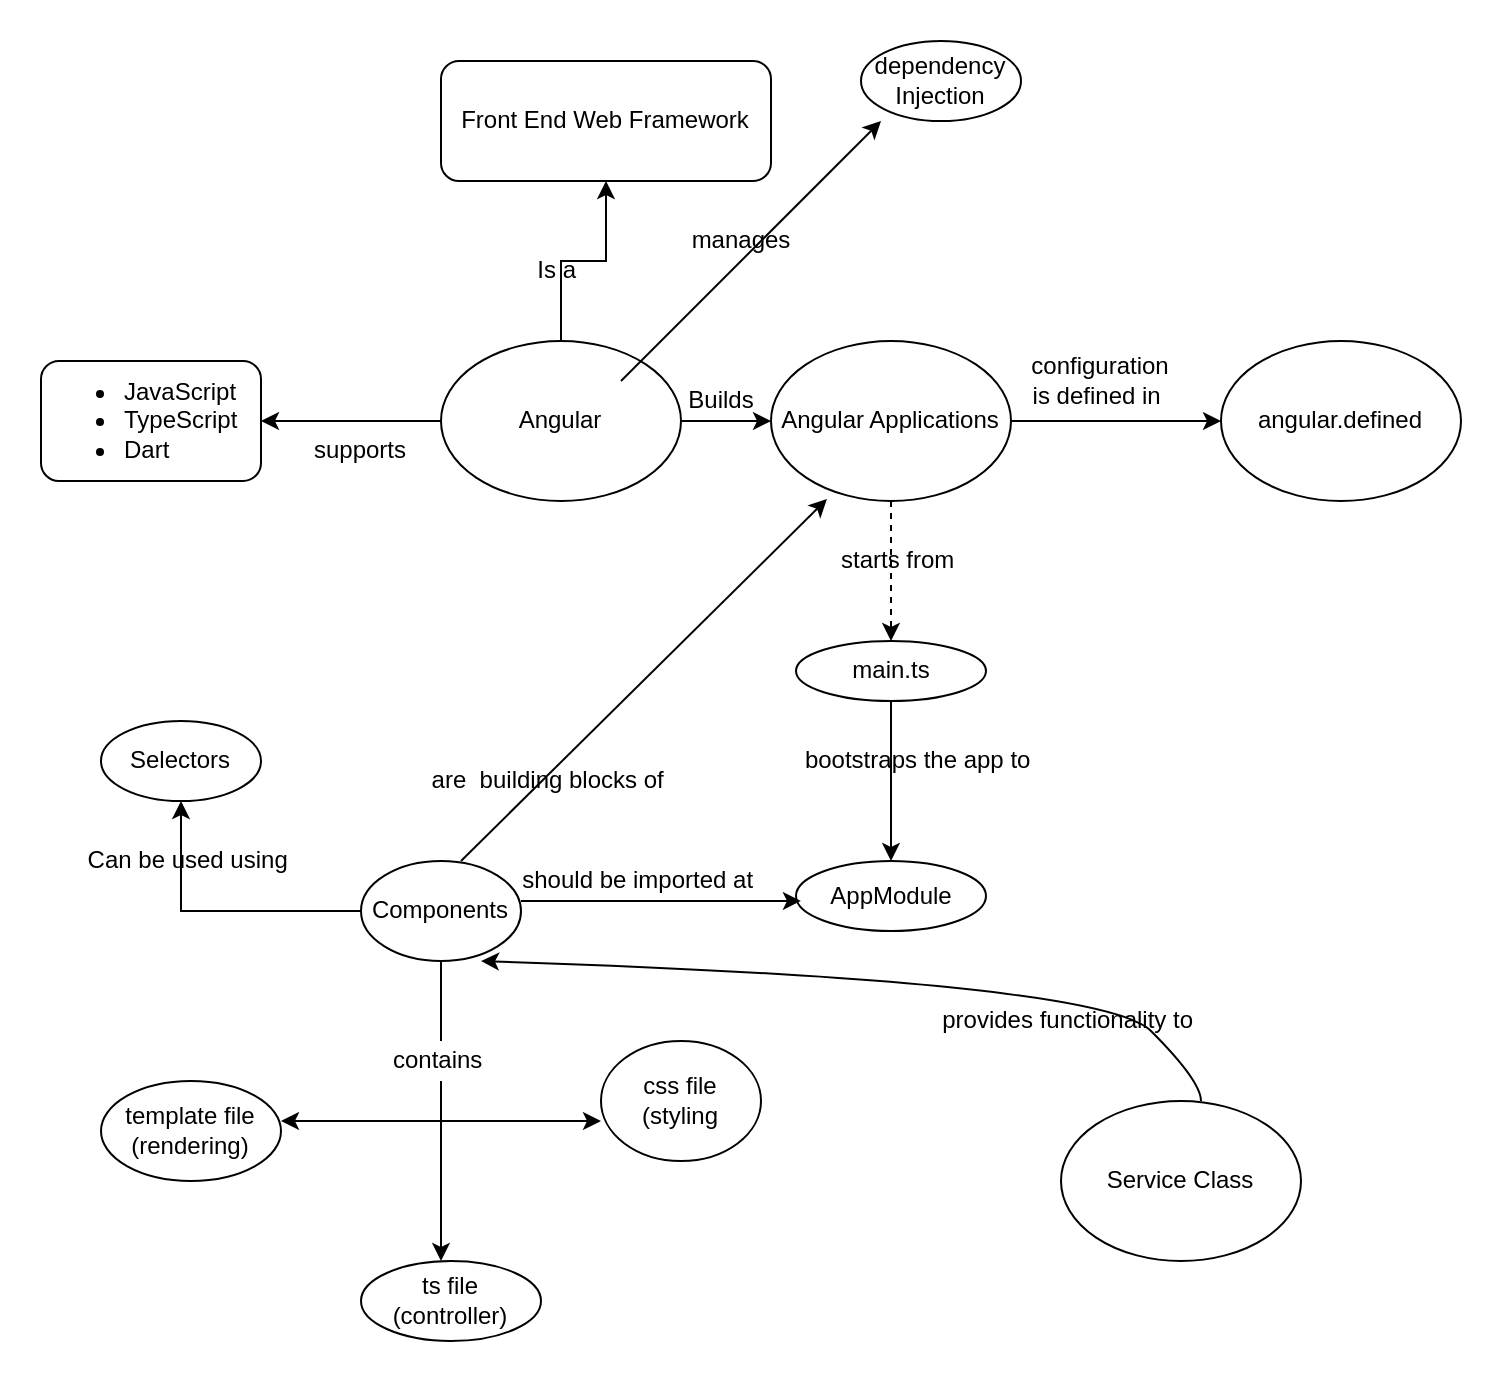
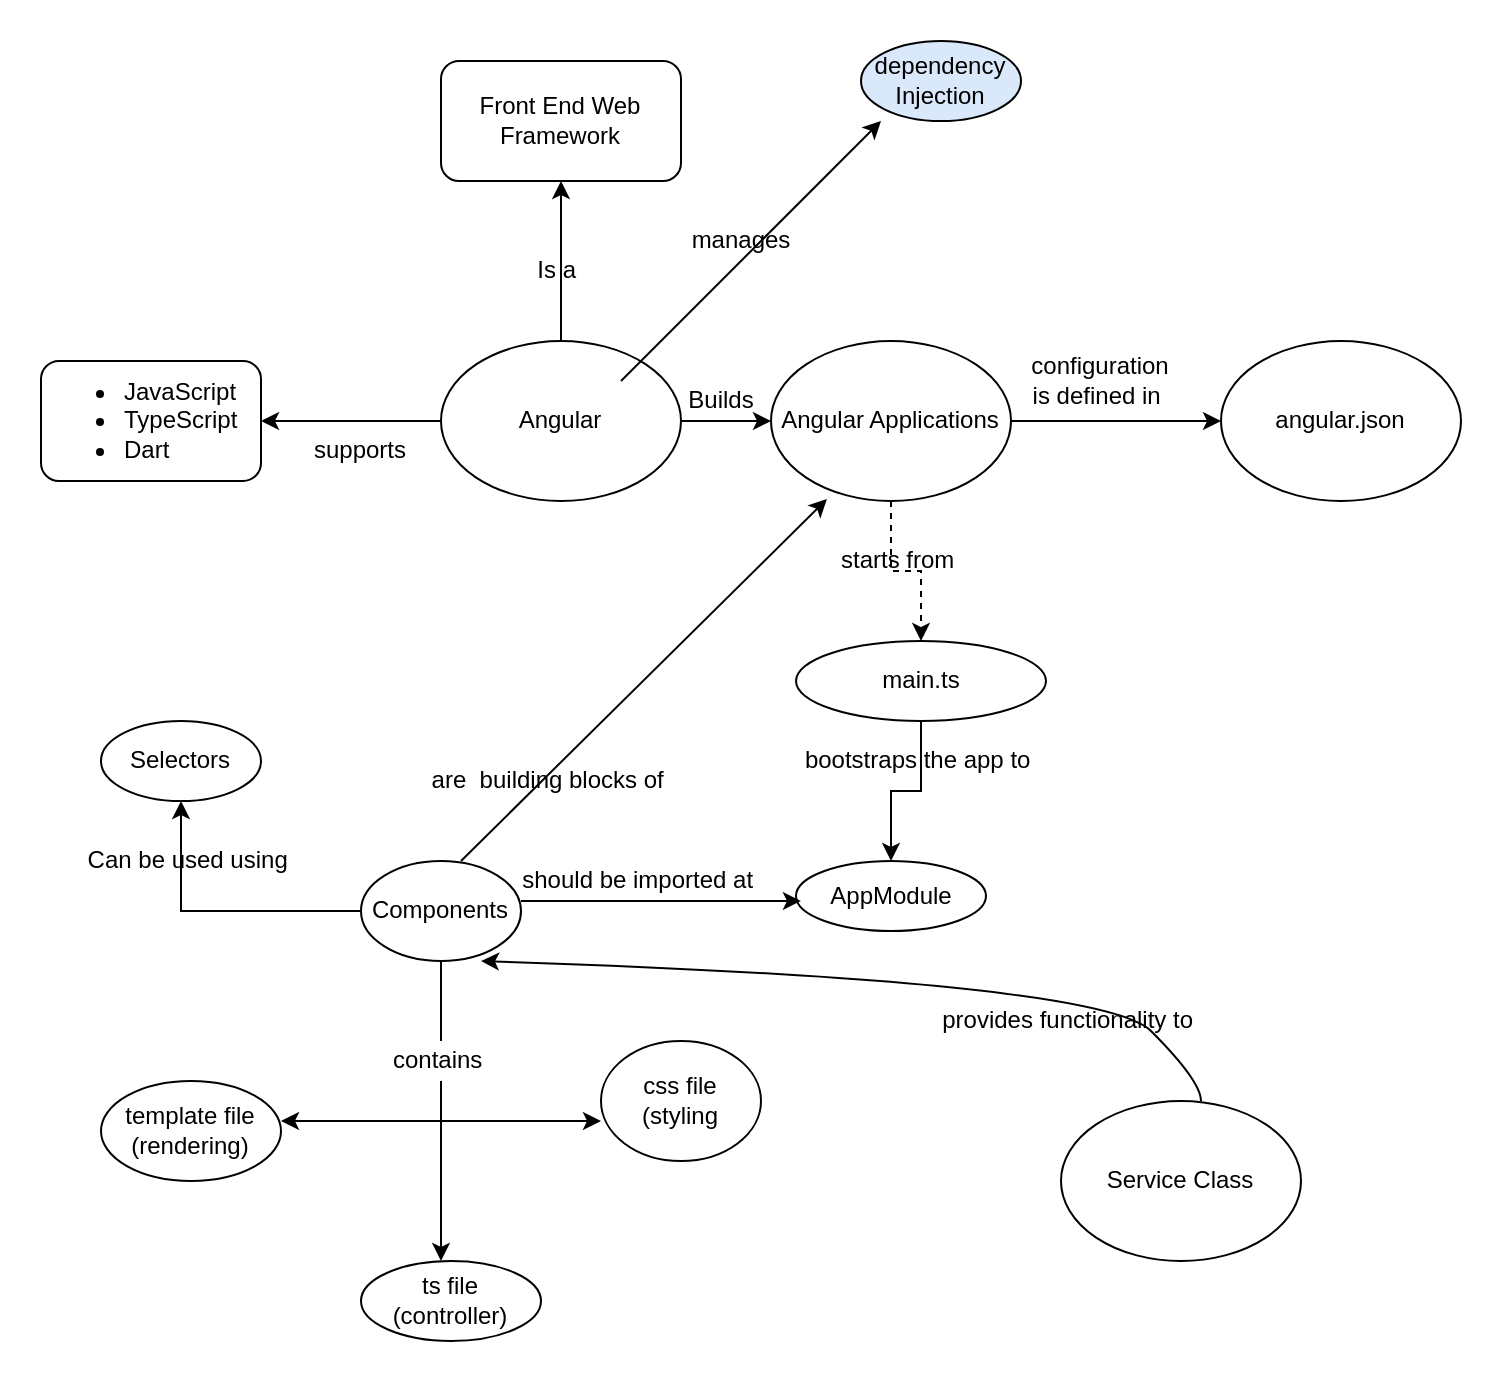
node "dependency Injection": fillcolor #ffffff -> #dae8fc
node "Front End Web Framework": size 330x120 -> 240x120
node "angular.defined": label "angular.defined" -> "angular.json"
node "main.ts": size 190x60 -> 250x80
